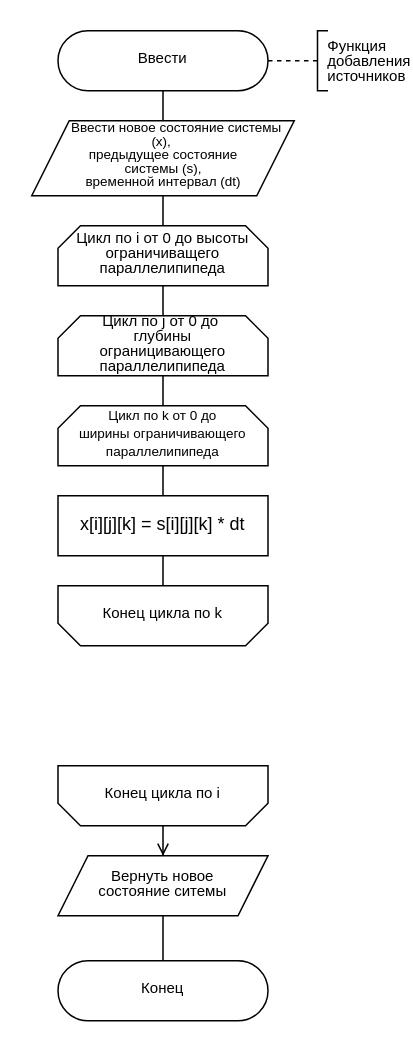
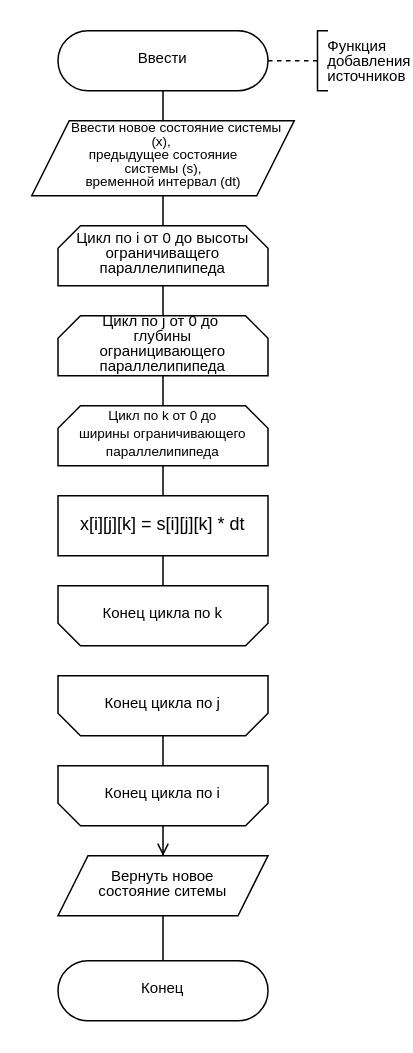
node "Конец цикла по j": added
edge "Конец цикла по j" -- "Конец цикла по i": added
